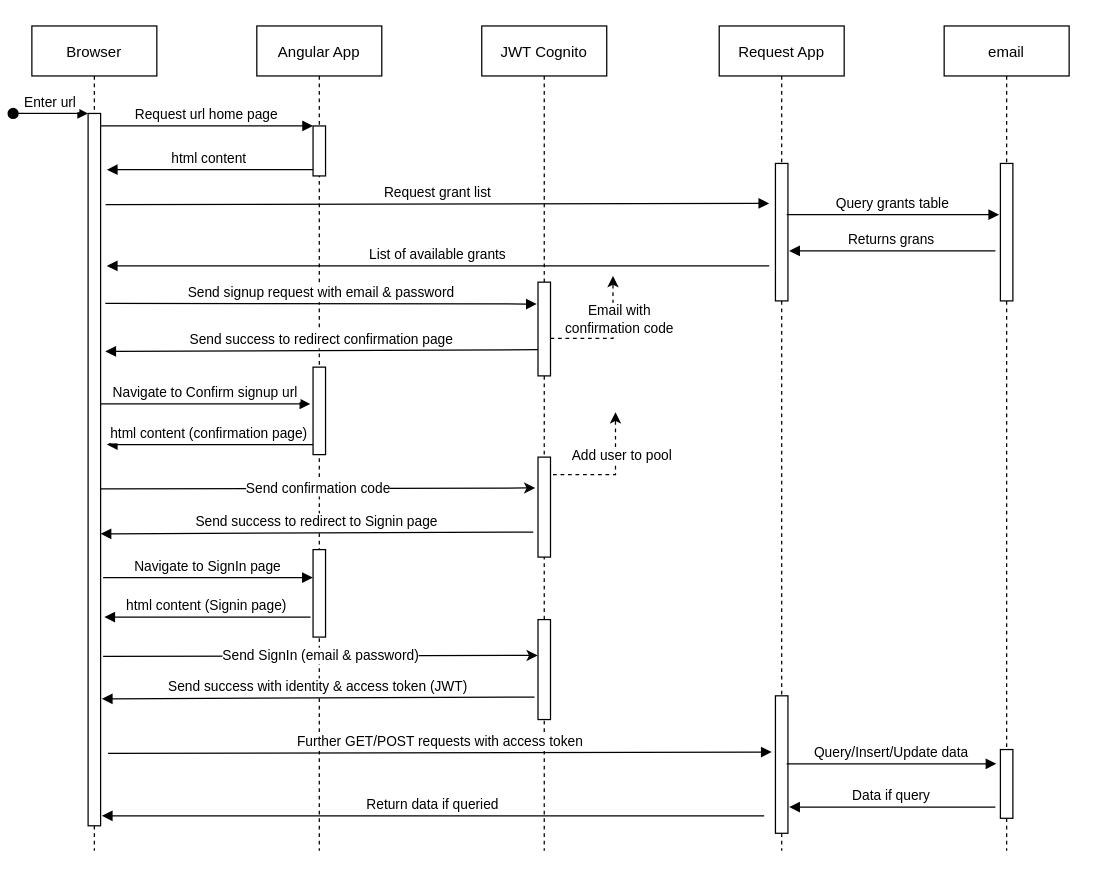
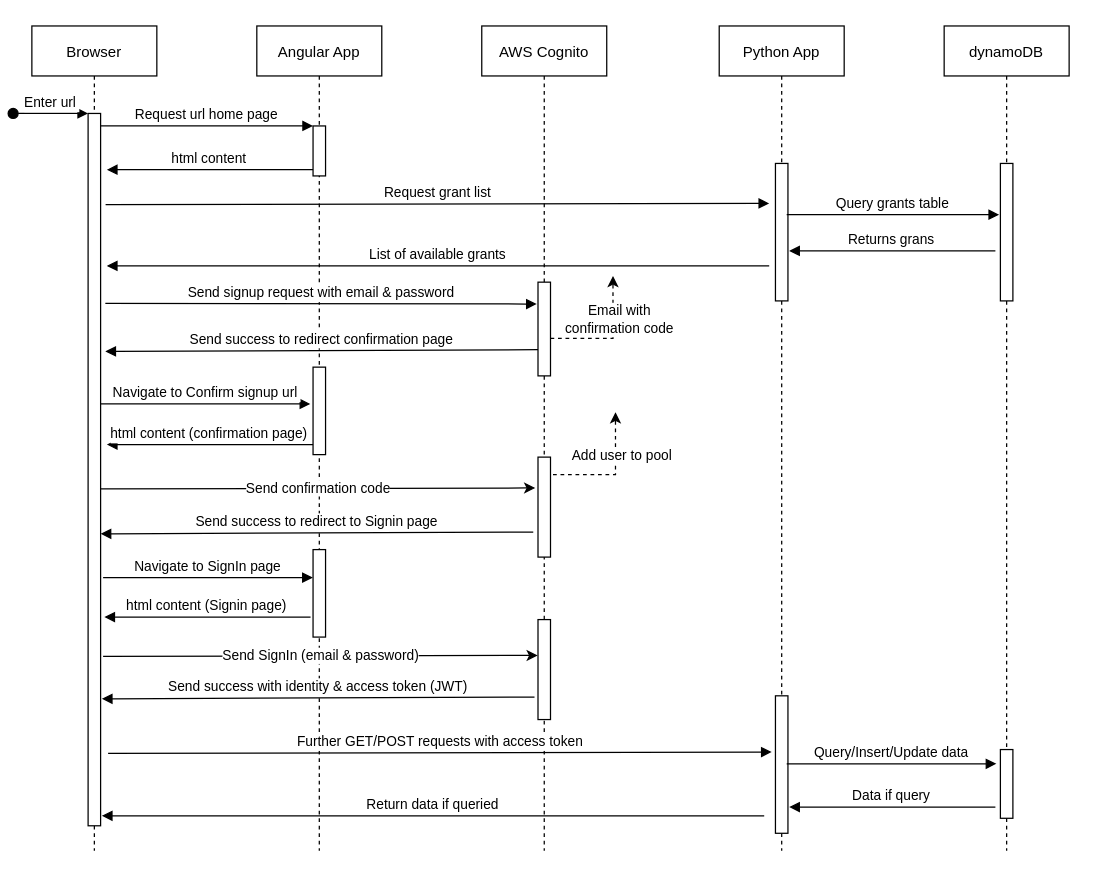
node "JWT Cognito": label "JWT Cognito" -> "AWS Cognito"
node "Request App": label "Request App" -> "Python App"
node "email": label "email" -> "dynamoDB"
